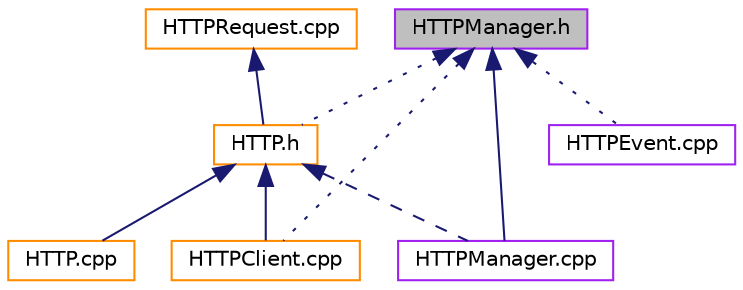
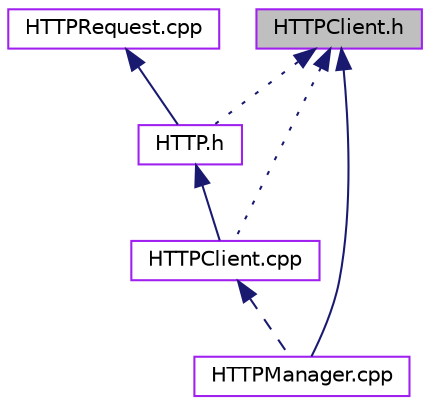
node "HTTPRequest.cpp": color darkorange -> purple
node "HTTPManager.h": label "HTTPManager.h" -> "HTTPClient.h"
node "HTTP.h": color darkorange -> purple
node "HTTPEvent.cpp": removed
edge "HTTPManager.cpp" -> "HTTP.h": now "HTTPManager.cpp" -> "HTTPClient.cpp"
node "HTTP.cpp": removed
node "HTTPClient.cpp": color darkorange -> purple
